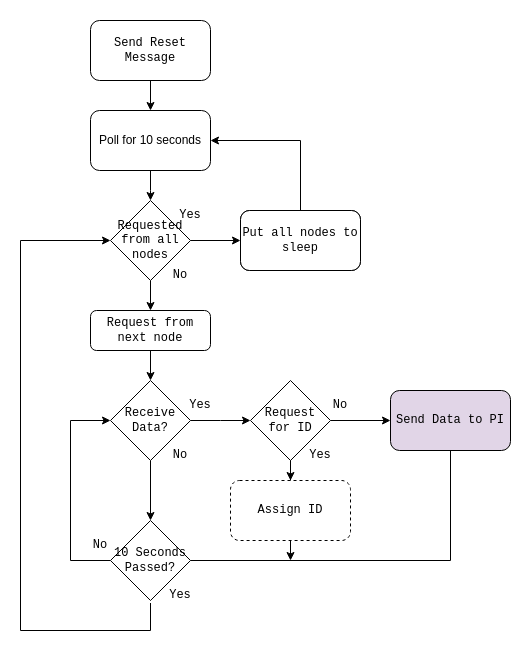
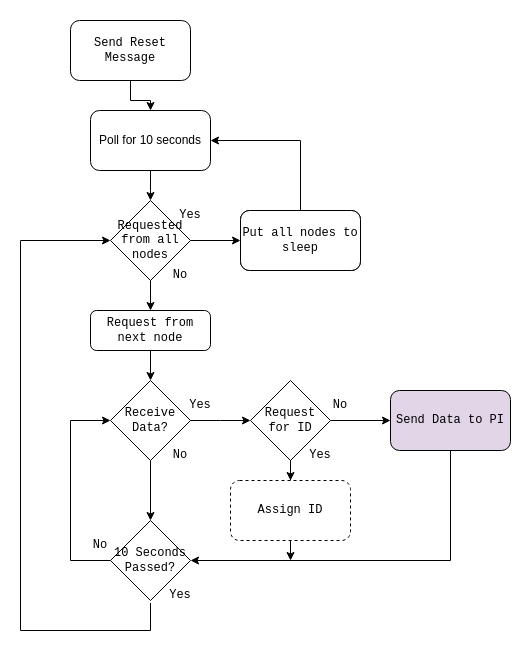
node "Send Reset Message": moved (151, 51) -> (131, 51)
edge "Send Data to PI" -- "10 Seconds Passed?": arrowhead none -> classic
